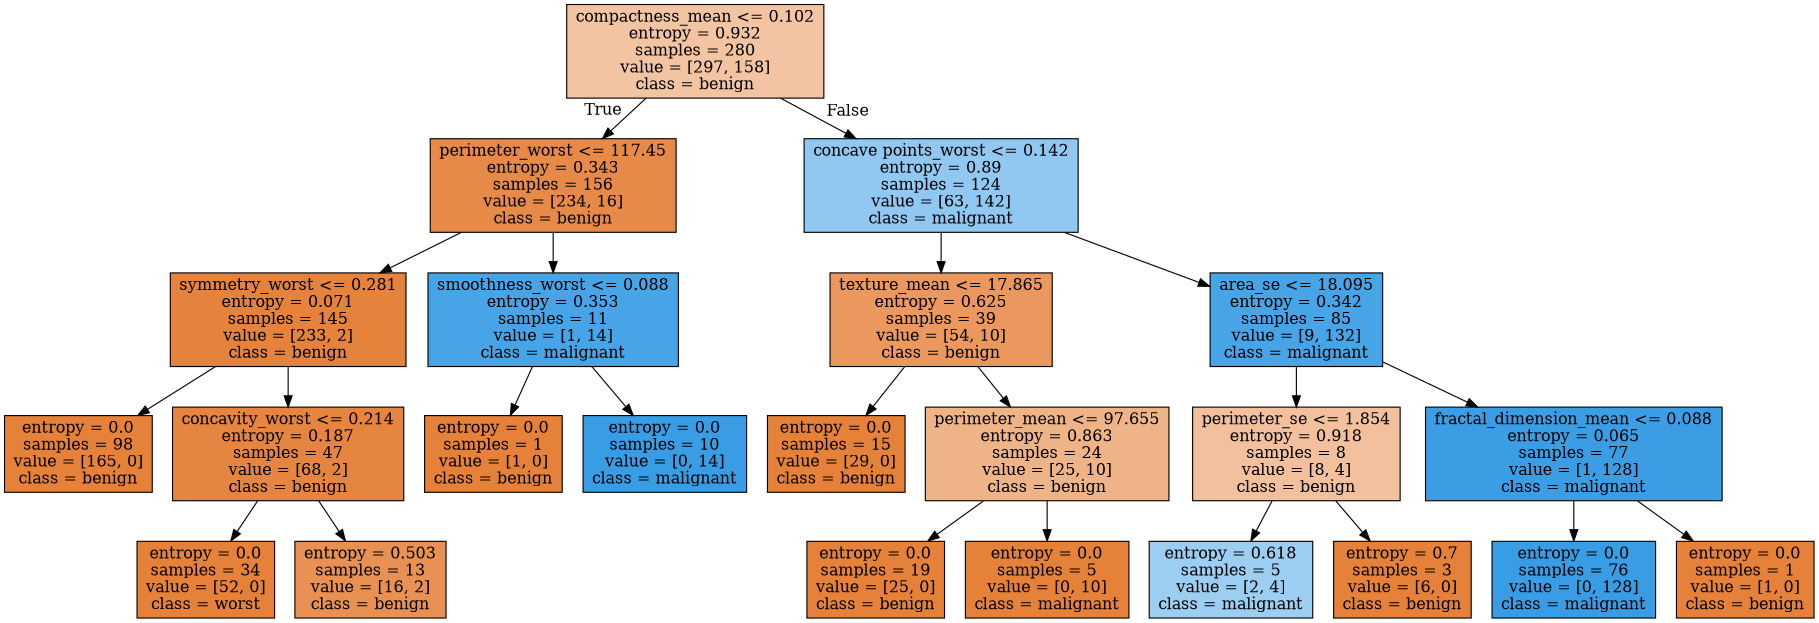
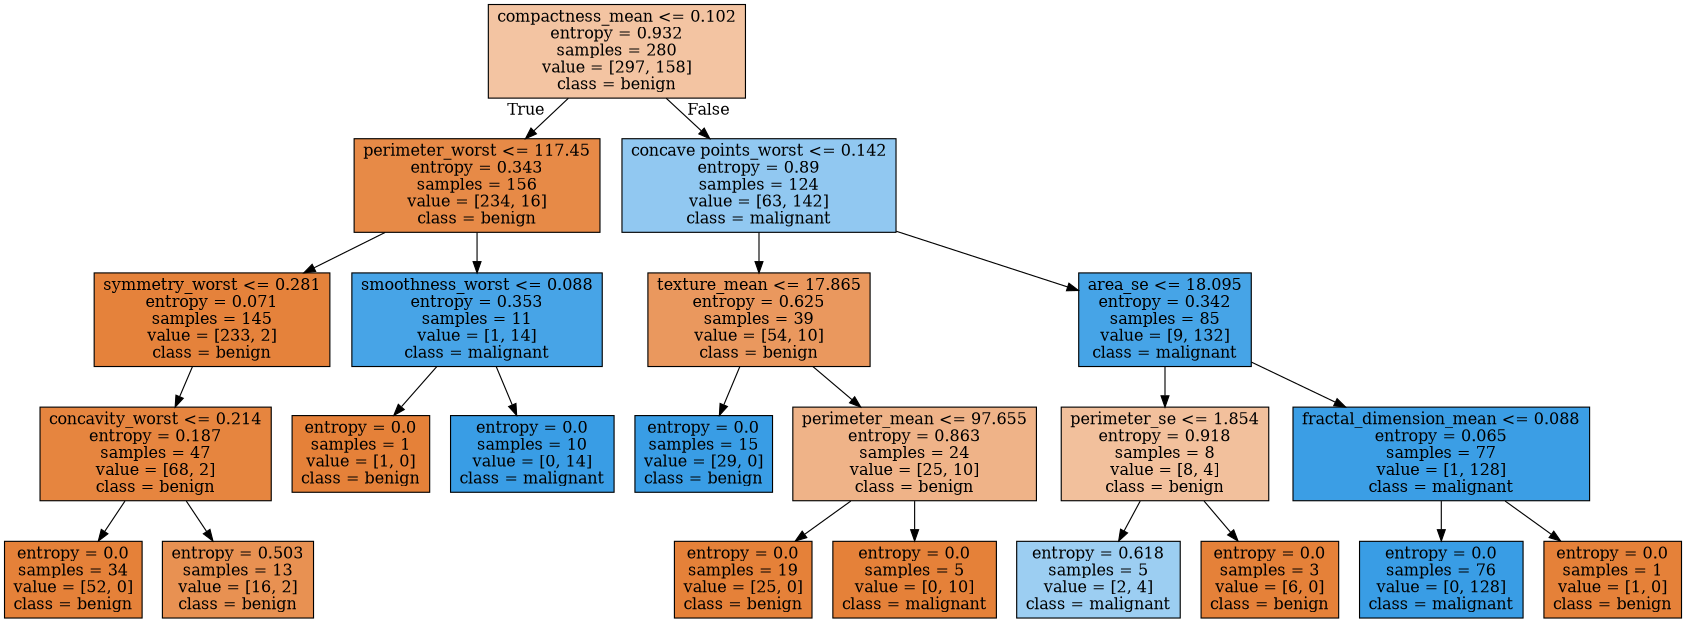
node "entropy = 0.0 samples = 98 value = [165, 0] class = benign": removed
node "entropy = 0.0 samples = 15 value = [29, 0] class = benign": fillcolor #e58139 -> #399de5
node "entropy = 0.0 samples = 34 value = [52, 0] class = worst": label "entropy = 0.0 samples = 34 value = [52, 0] class = worst" -> "entropy = 0.0 samples = 34 value = [52, 0] class = benign"
node "entropy = 0.7 samples = 3 value = [6, 0] class = benign": label "entropy = 0.7 samples = 3 value = [6, 0] class = benign" -> "entropy = 0.0 samples = 3 value = [6, 0] class = benign"
